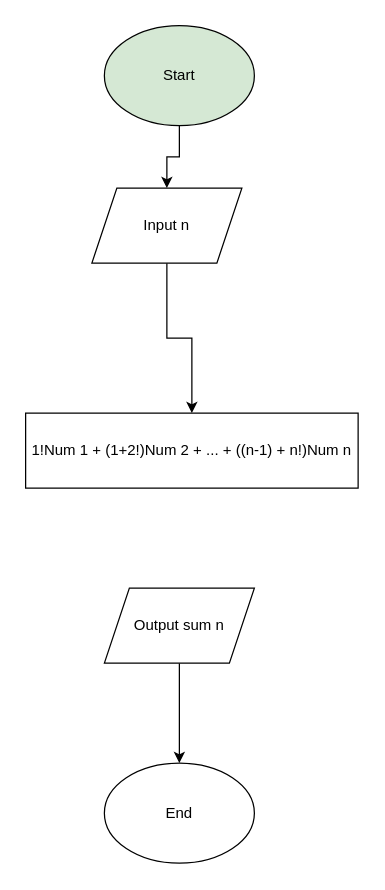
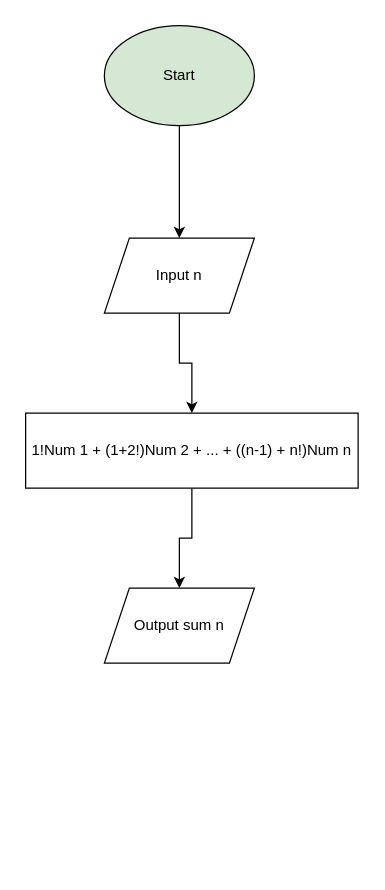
node "Input n": moved (167, 226) -> (179, 276)
edge "1!Num 1 + (1+2!)Num 2 + ... + ((n-1) + n!)Num n" -> "Output sum n": added
edge "Output sum n" -> "End": removed
node "End": removed
